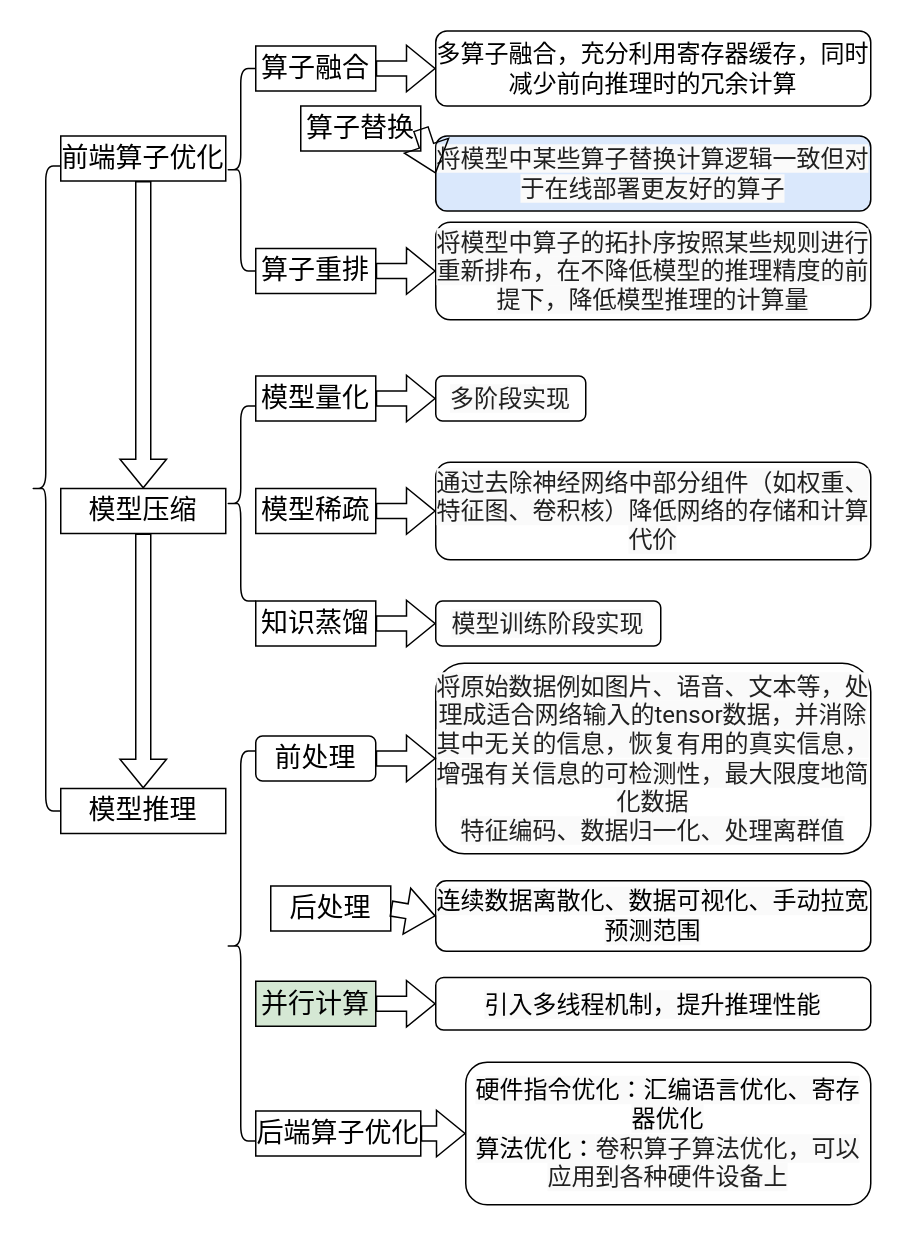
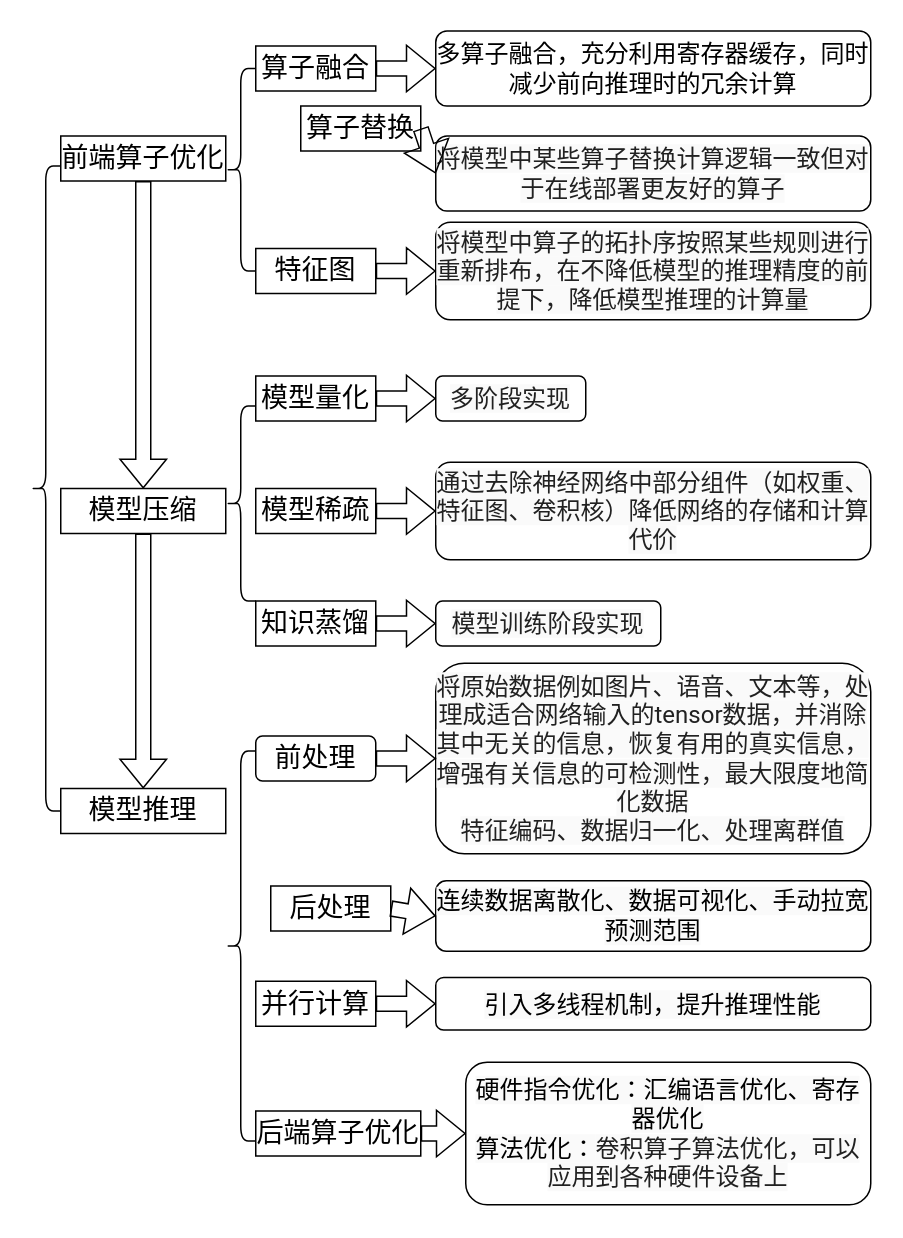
node "将模型中某些算子替换计算逻辑一致但对于在线部署更友好的算子": fillcolor #dae8fc -> #ffffff
node "算子重排": label "算子重排" -> "特征图"
node "并行计算": fillcolor #d5e8d4 -> #ffffff
